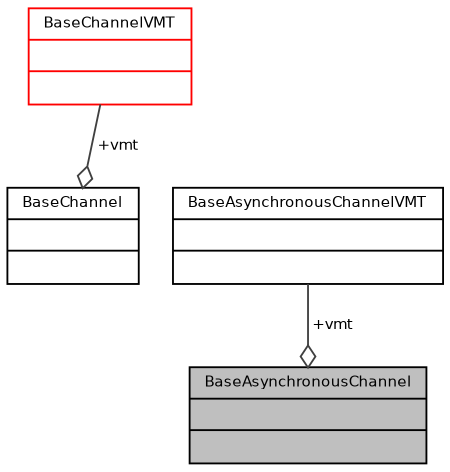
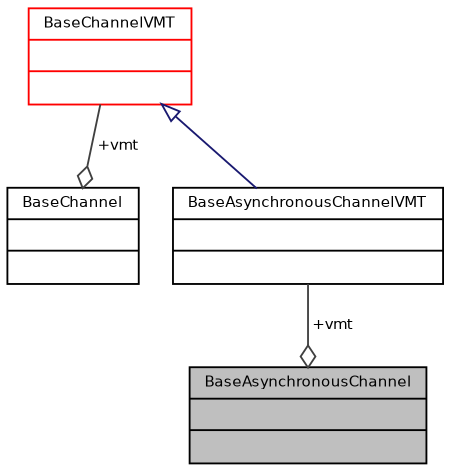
edge "BaseAsynchronousChannelVMT" -> "BaseChannelVMT": added
